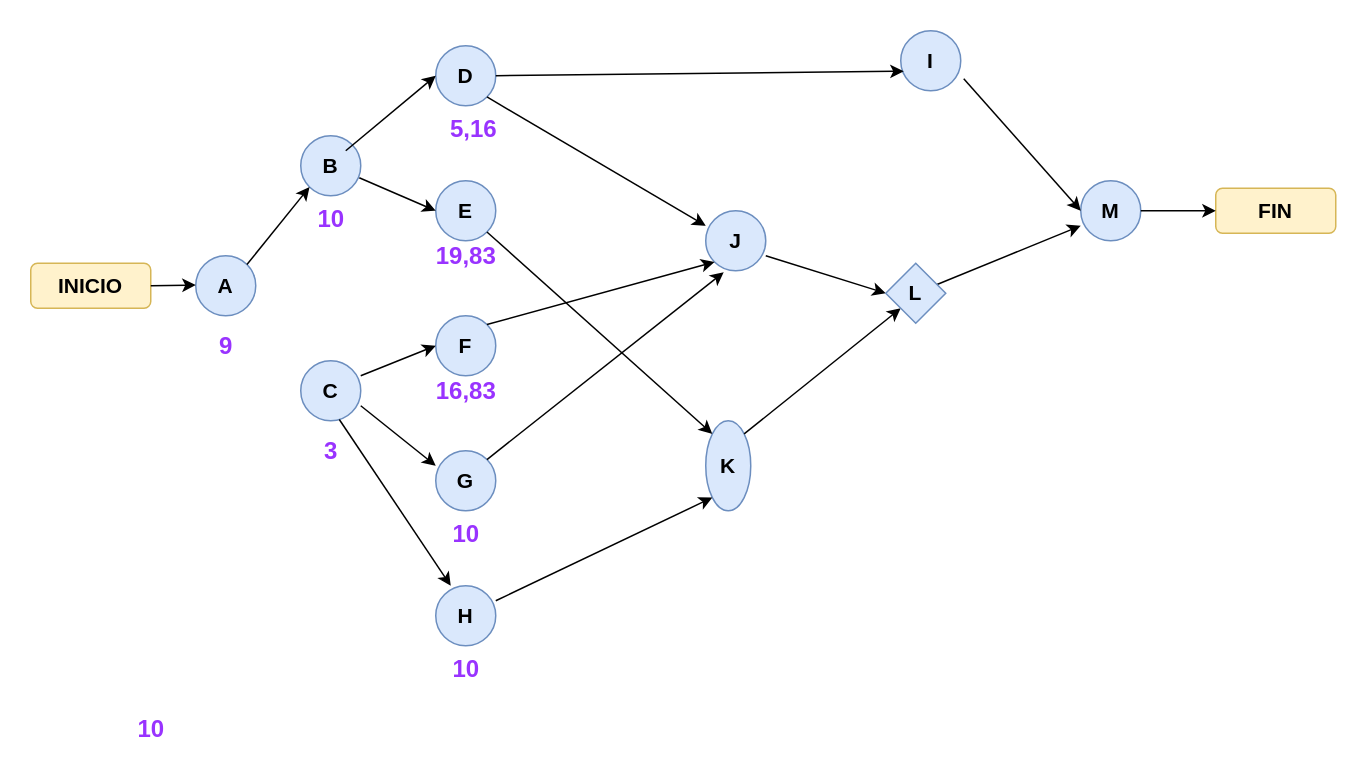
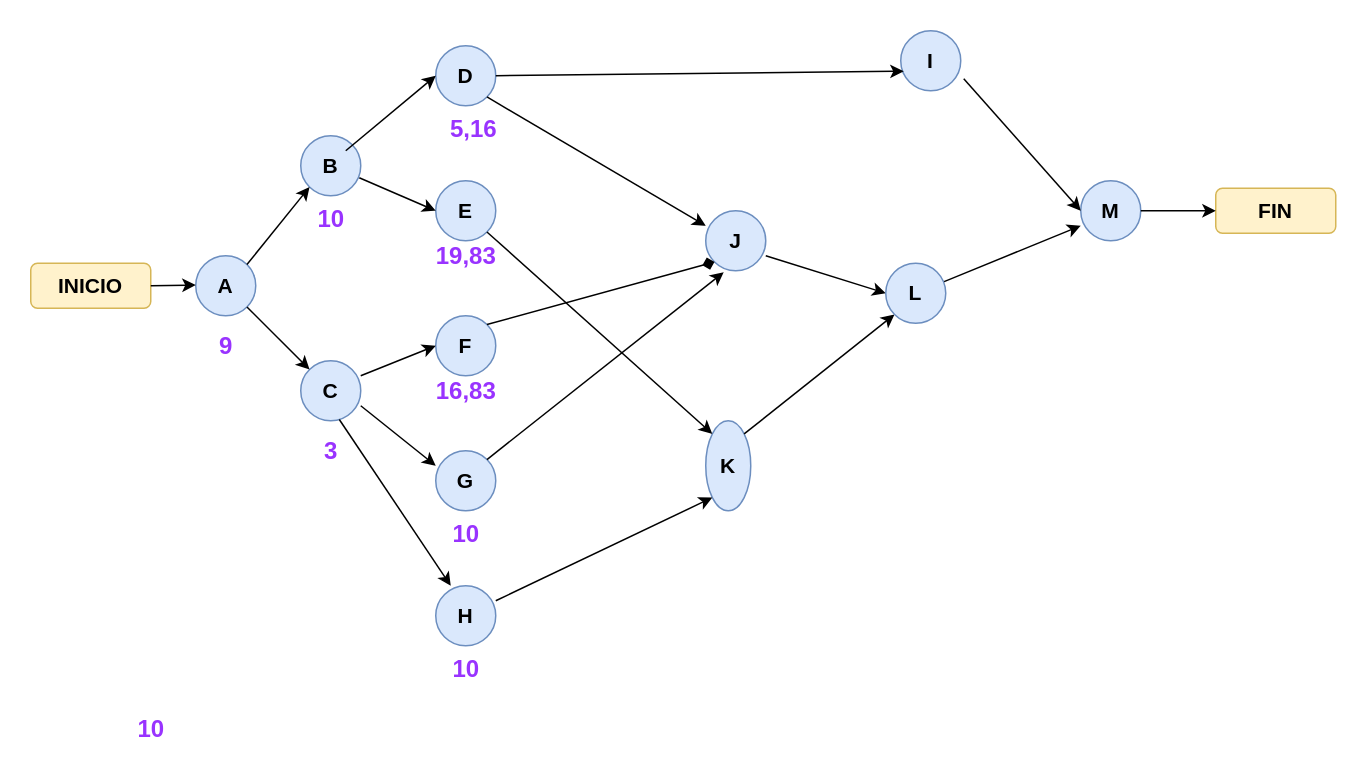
edge "F" -> "J": arrowhead classic -> diamond
node "L": shape diamond -> ellipse
edge "A" -> "C": added
